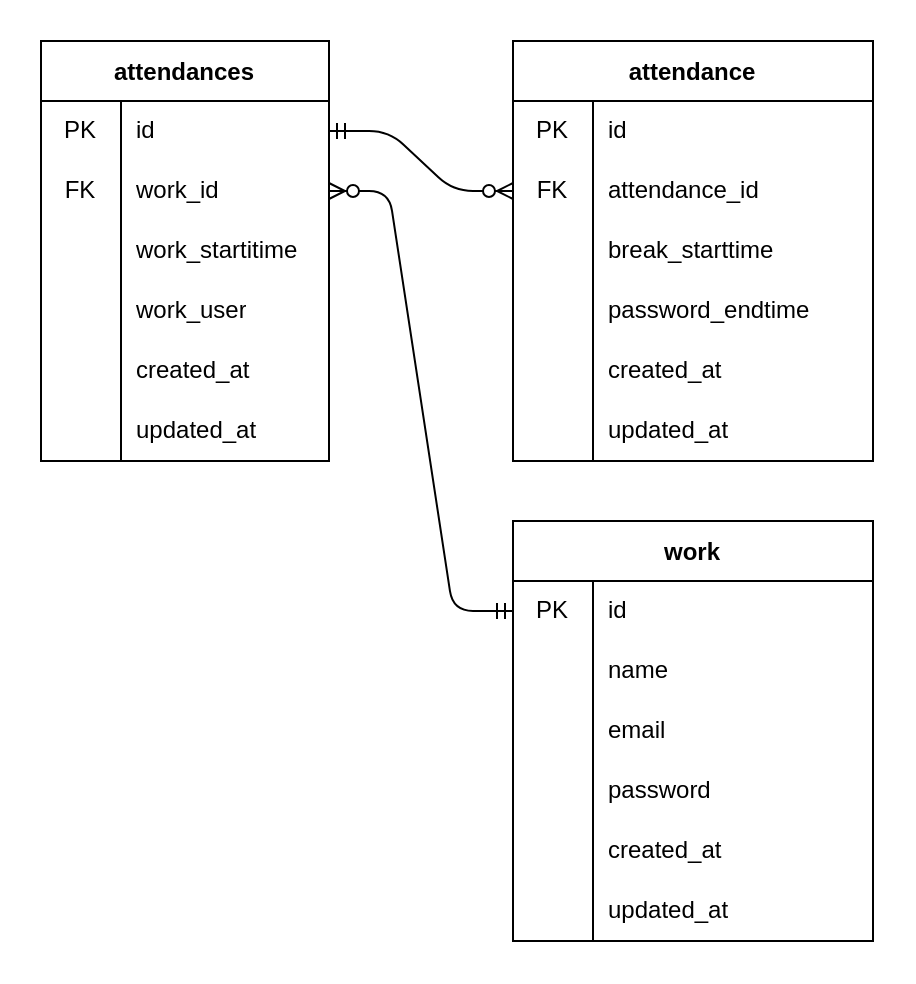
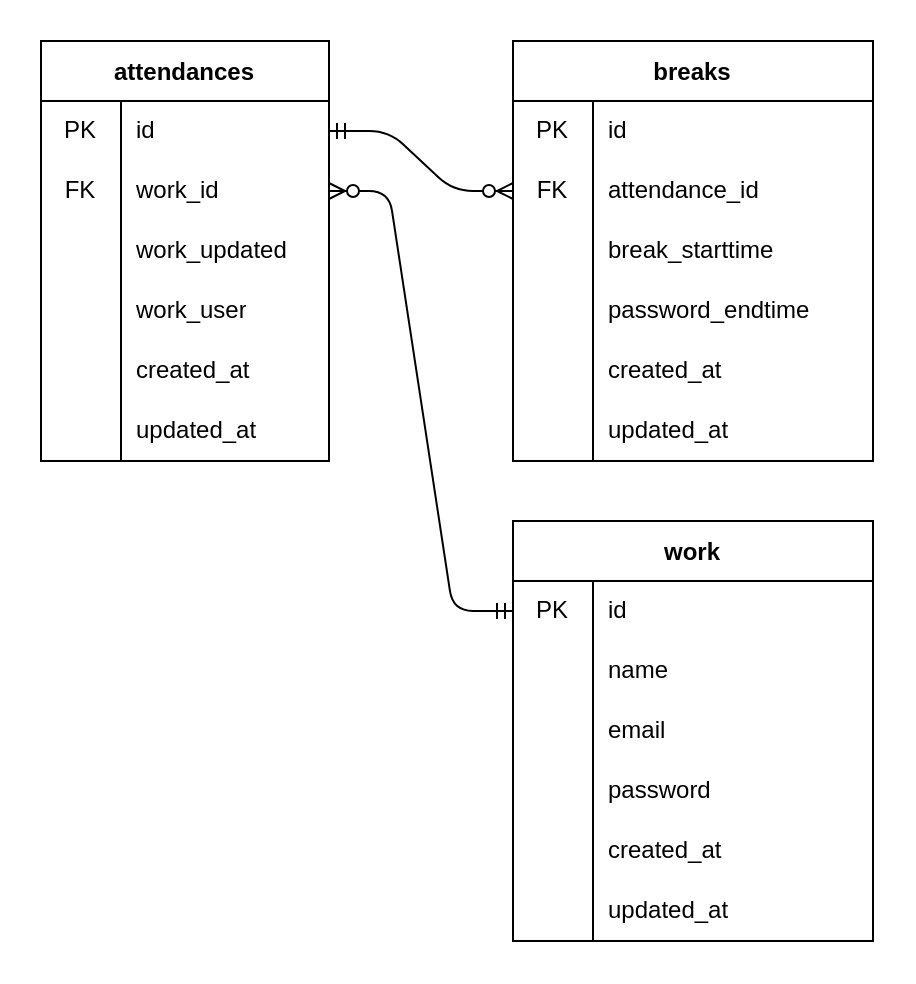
node "attendance": label "attendance" -> "breaks"
node "work_startitime": label "work_startitime" -> "work_updated"
